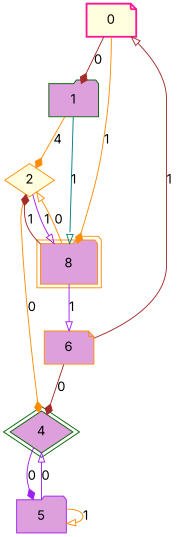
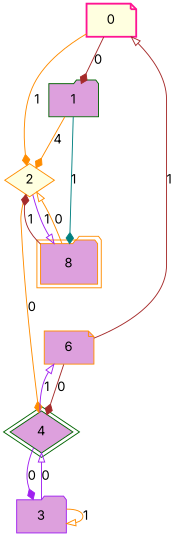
edge "0" -> "8": now "0" -> "2"
edge "1" -> "8": arrowhead onormal -> diamond
edge "8" -> "6": now "4" -> "6"
node "5": label "5" -> "3"
